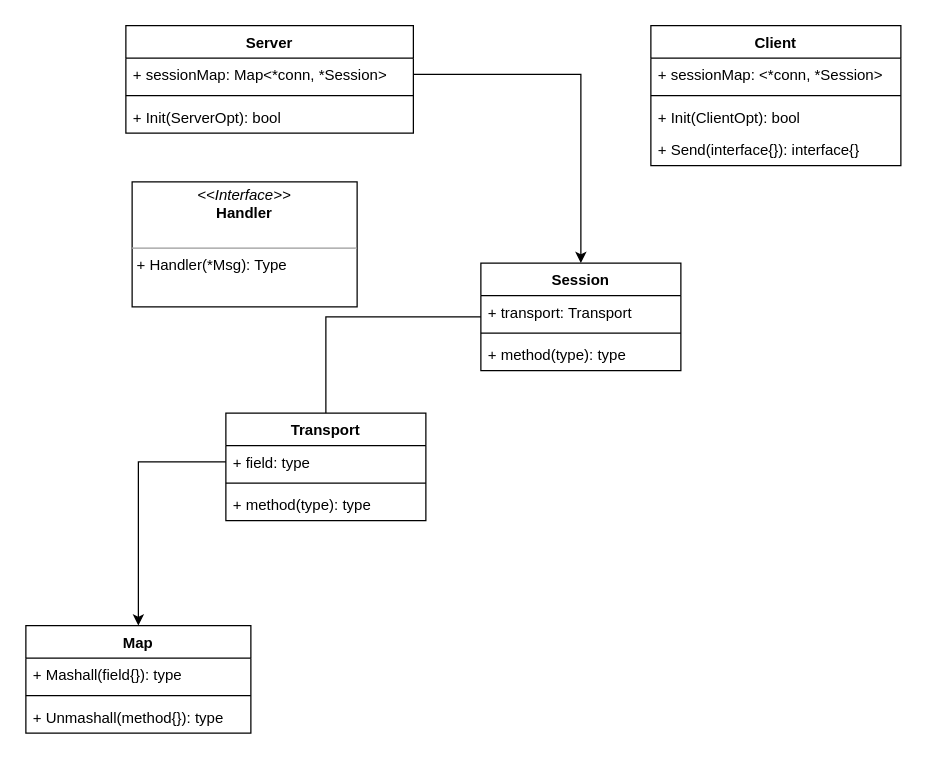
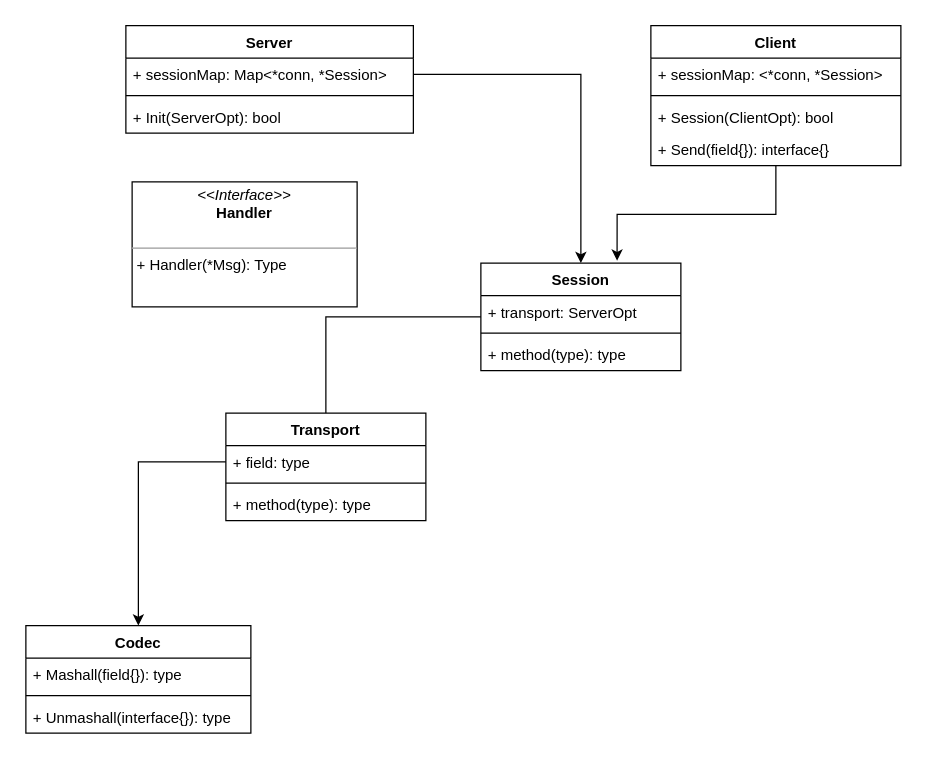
node "+ Init(ClientOpt): bool": label "+ Init(ClientOpt): bool" -> "+ Session(ClientOpt): bool"
node "+ Send(interface{}): interface{}": label "+ Send(interface{}): interface{}" -> "+ Send(field{}): interface{}"
edge "Client" -> "Session": added
node "+ transport: Transport": label "+ transport: Transport" -> "+ transport: ServerOpt"
node "Map": label "Map" -> "Codec"
node "+ Unmashall(method{}): type": label "+ Unmashall(method{}): type" -> "+ Unmashall(interface{}): type"
